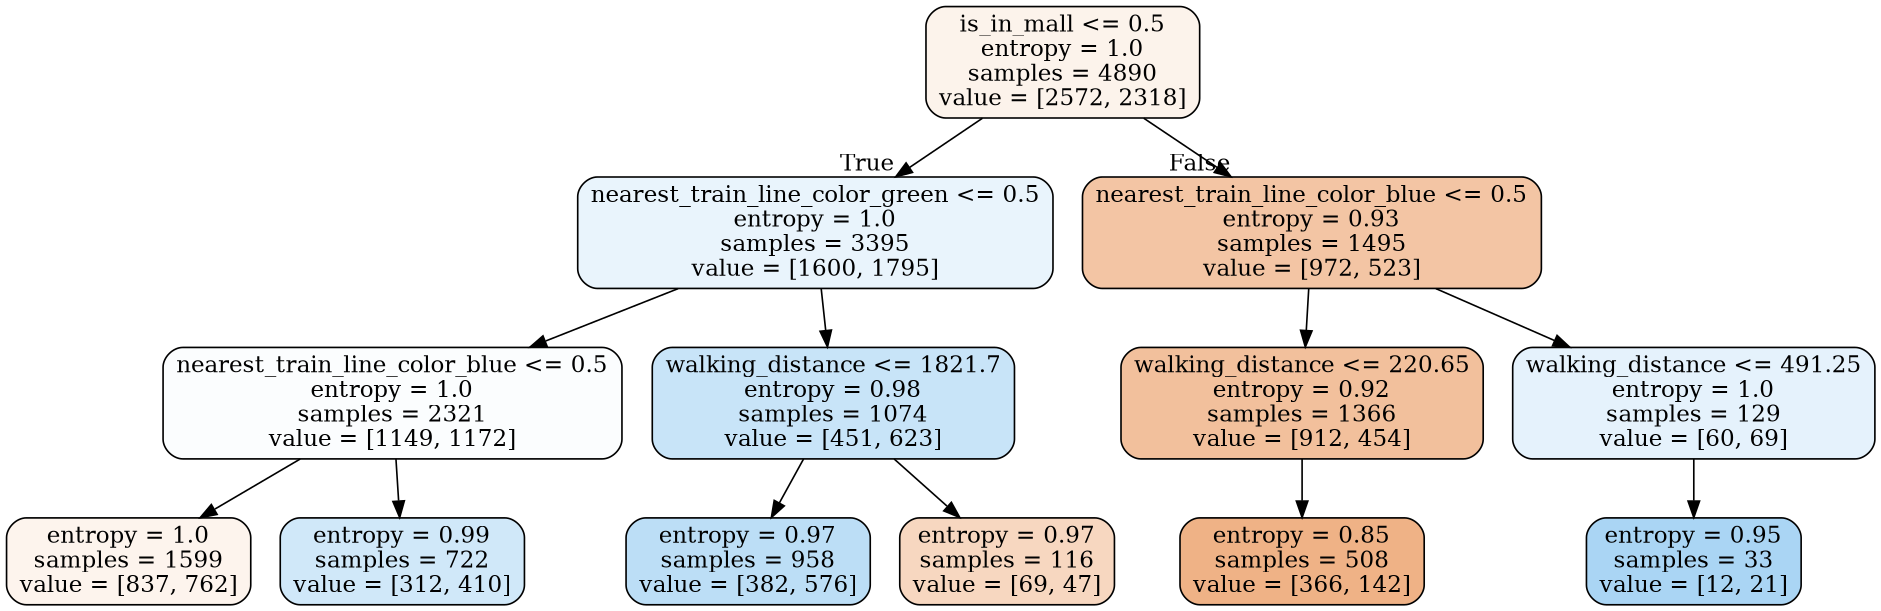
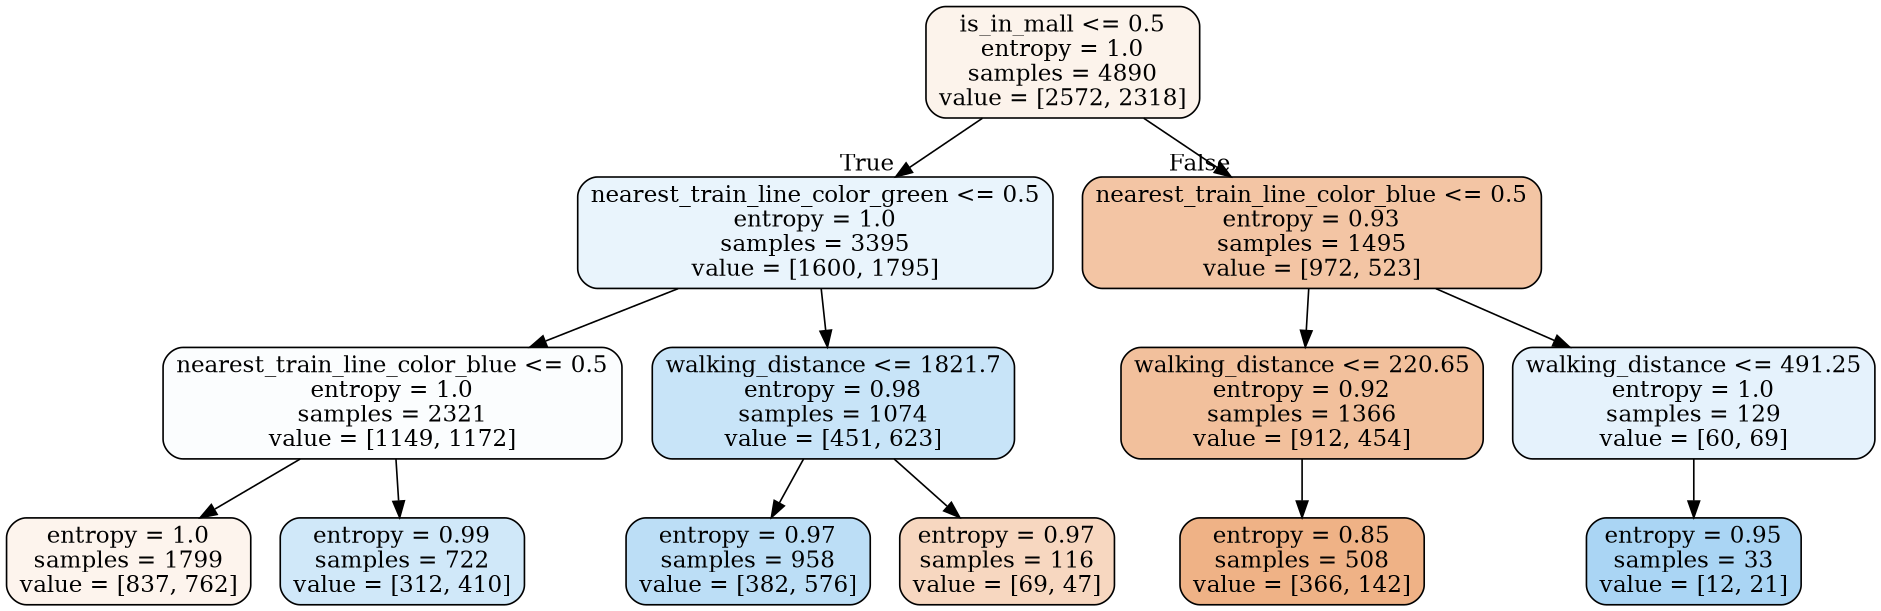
node "entropy = 1.0 samples = 1599 value = [837, 762]": label "entropy = 1.0 samples = 1599 value = [837, 762]" -> "entropy = 1.0 samples = 1799 value = [837, 762]"
